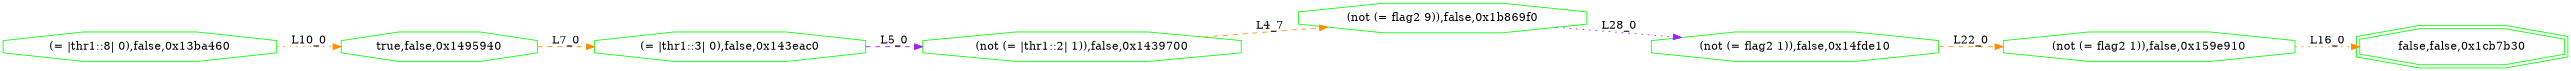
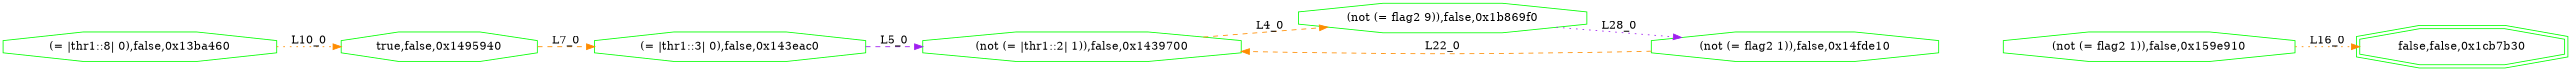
edge "(not (= |thr1::2| 1)),false,0x1439700" -> "(not (= flag2 9)),false,0x1b869f0": label "L4_7" -> "L4_0"
edge "(not (= flag2 1)),false,0x14fde10" -> "(not (= flag2 1)),false,0x159e910": now "(not (= flag2 1)),false,0x14fde10" -> "(not (= |thr1::2| 1)),false,0x1439700"
